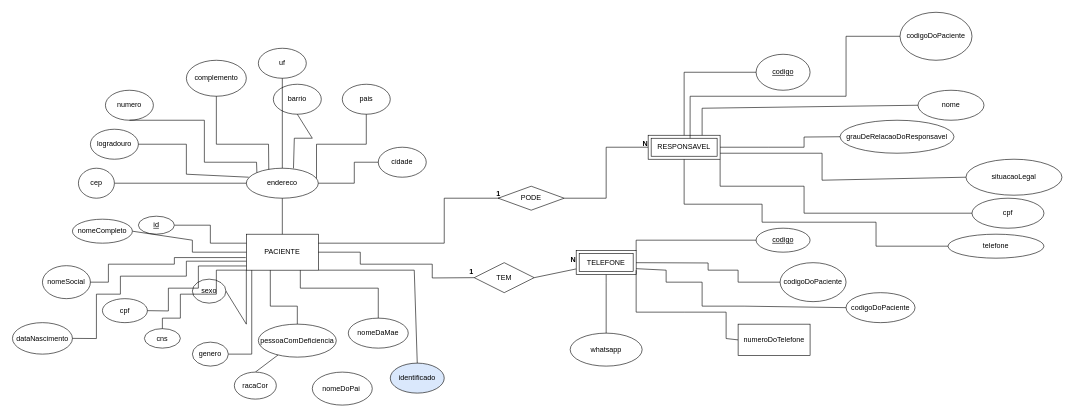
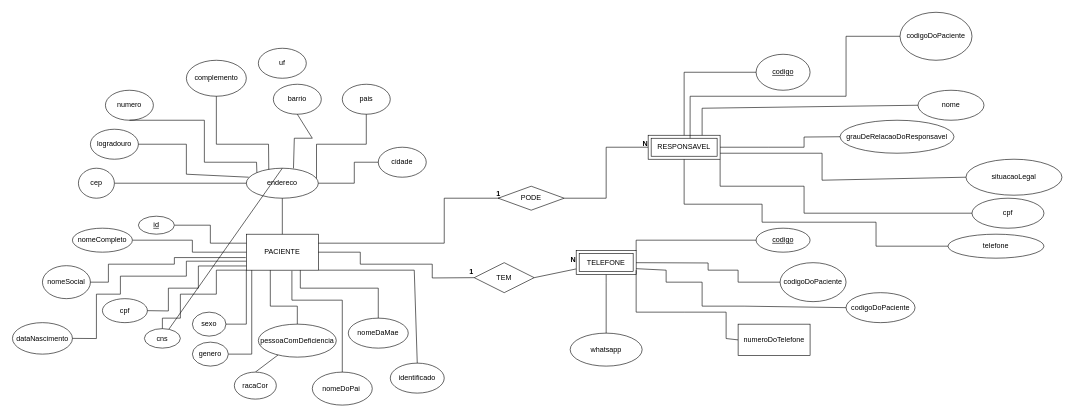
edge "uf" -- "endereco": now "cns" -- "endereco"
node "nomeCompleto": moved (102, 231) -> (102, 240)
node "sexo": moved (209, 291) -> (209, 324)
edge "PACIENTE" -- "nomeDoPai": added
node "identificado": fillcolor #dae8fc -> #ffffff
